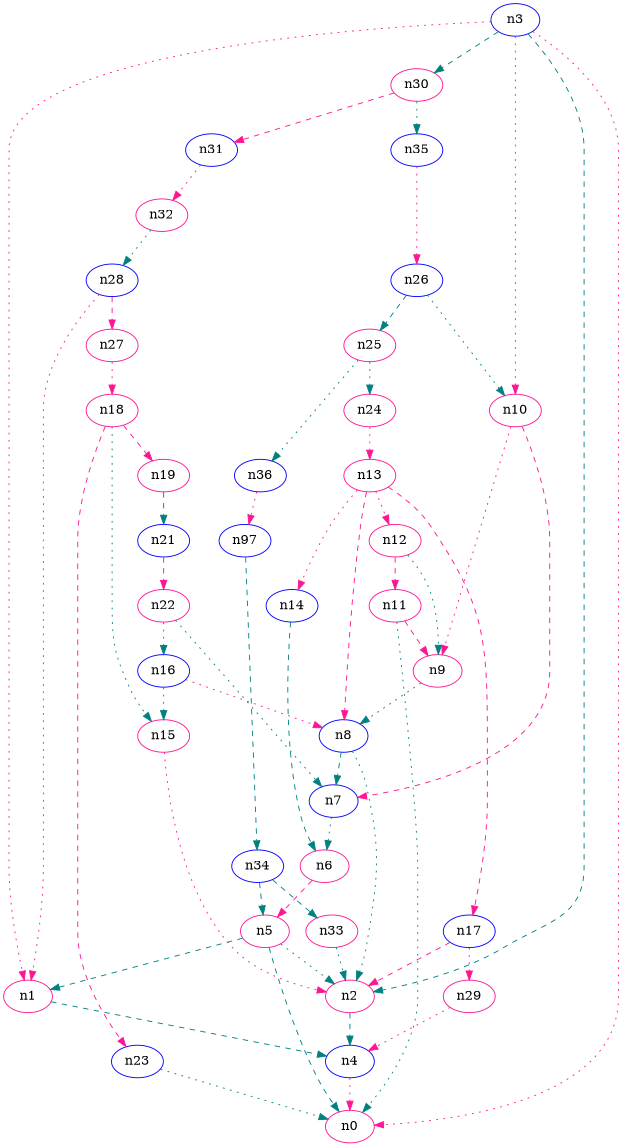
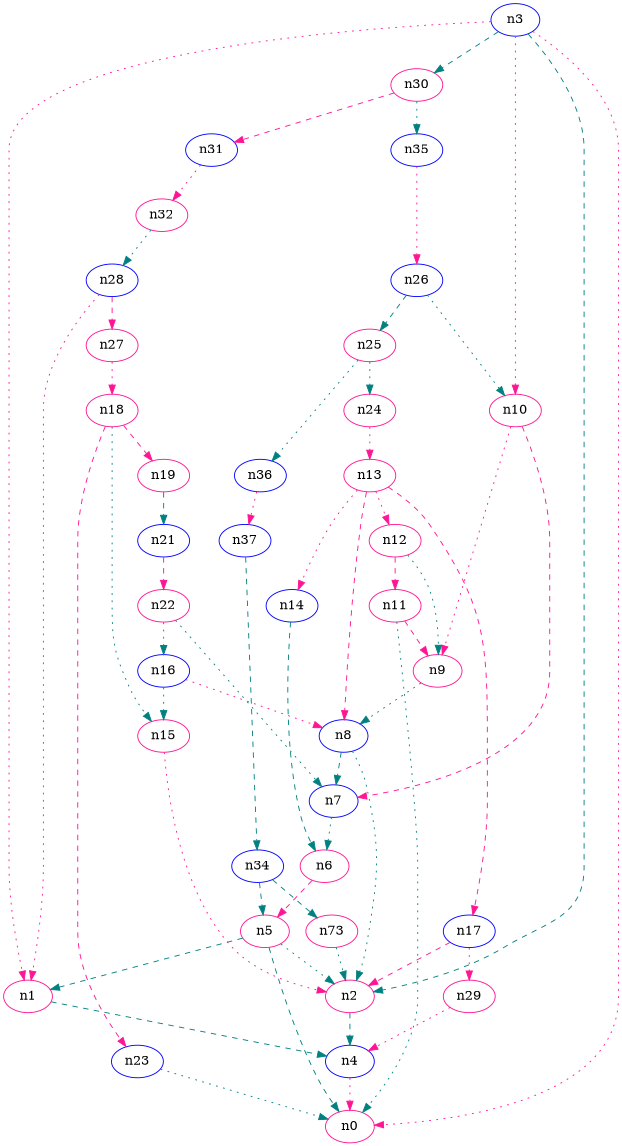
node "n97": label "n97" -> "n37"
node "n33": label "n33" -> "n73"
